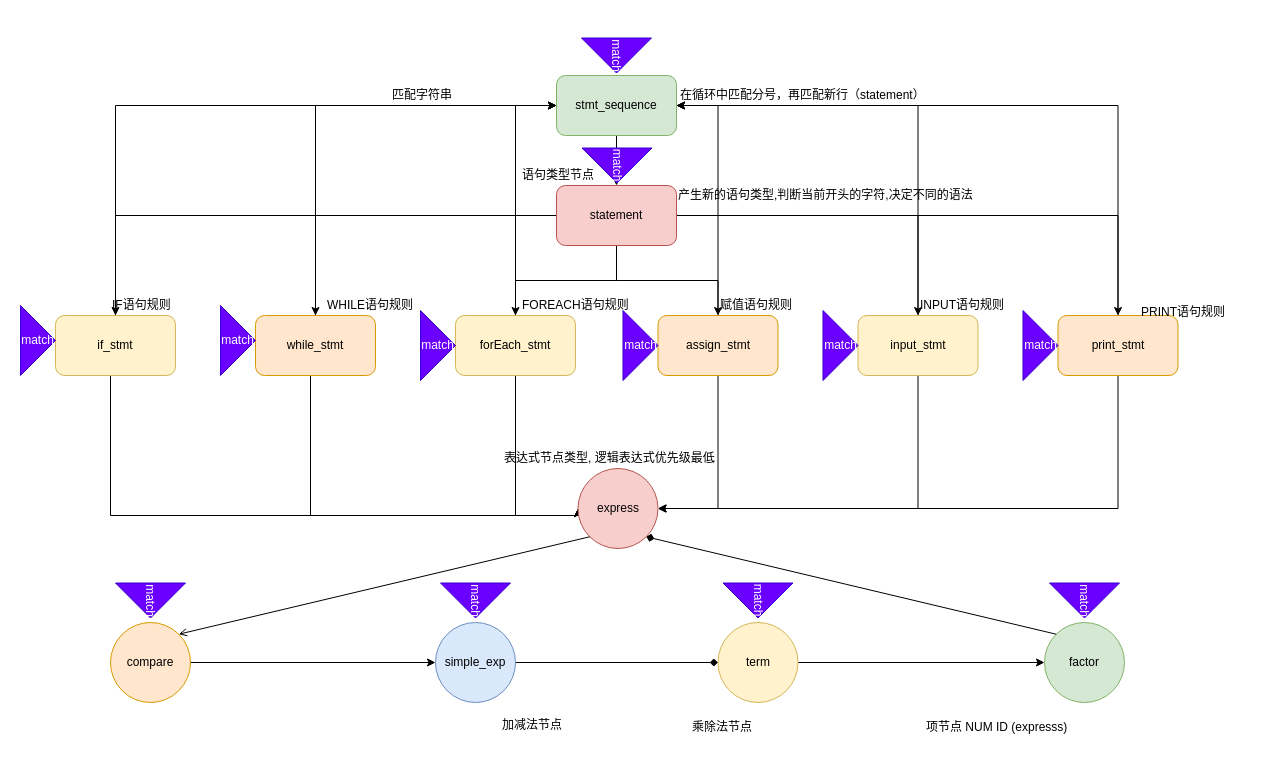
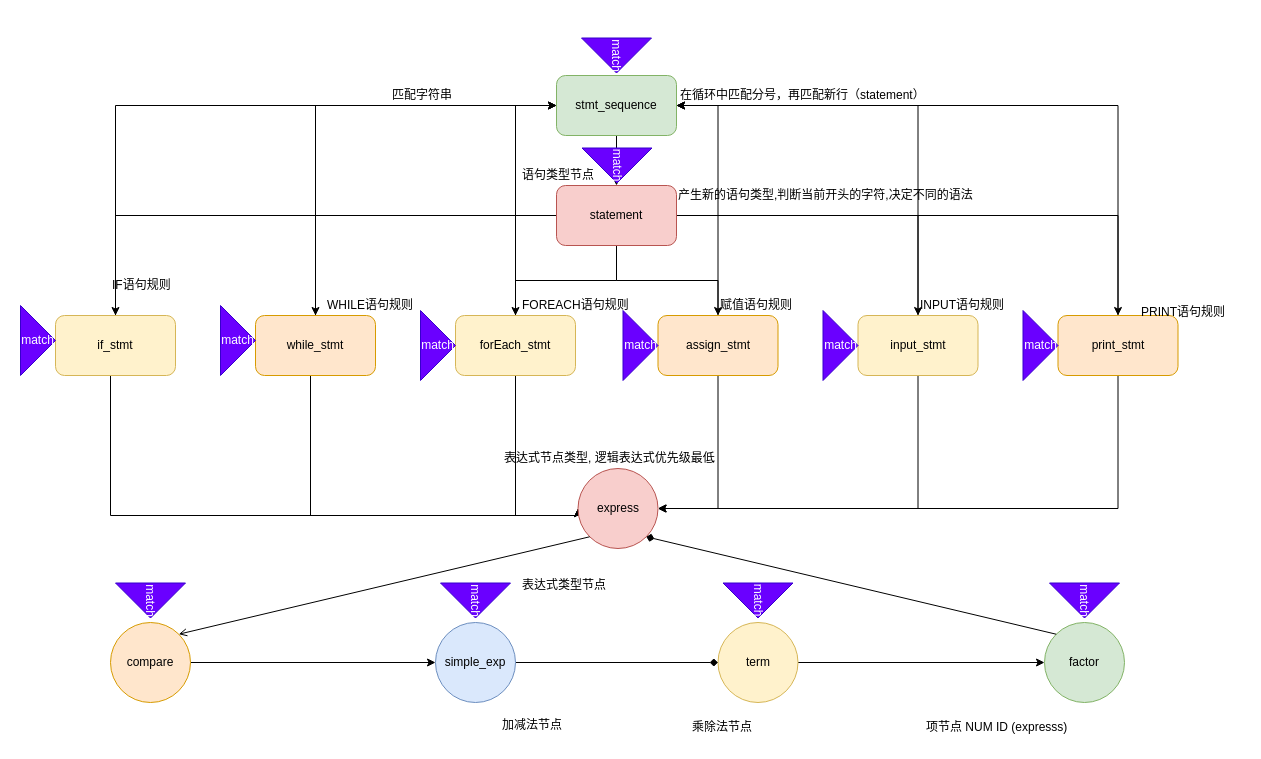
node "IF语句规则": moved (146, 306) -> (146, 286)
node "表达式类型节点": added
